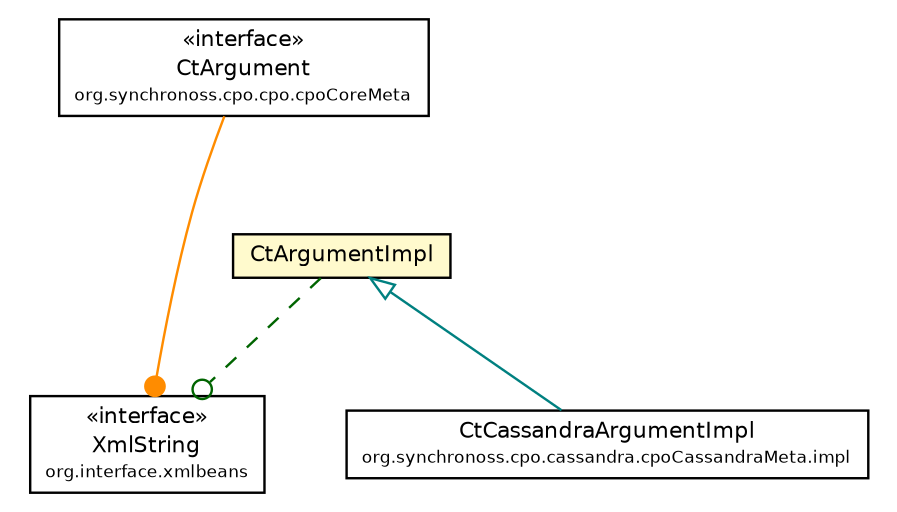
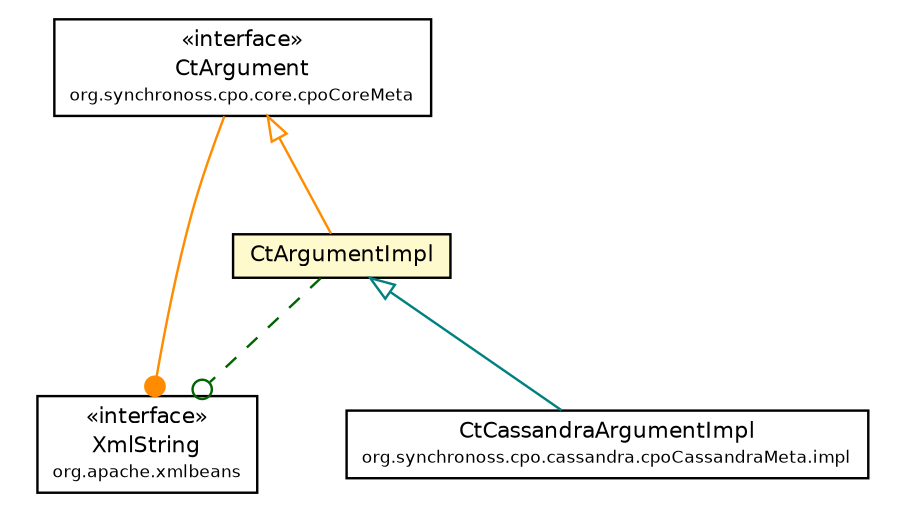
node "CtArgument": text "org.synchronoss.cpo.cpo.cpoCoreMeta" -> "org.synchronoss.cpo.core.cpoCoreMeta"
edge "CtArgumentImpl" -> "CtArgument": added
node "XmlString": text "org.interface.xmlbeans" -> "org.apache.xmlbeans"
